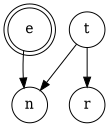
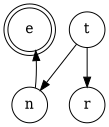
edge "e" -> "n": reversed
